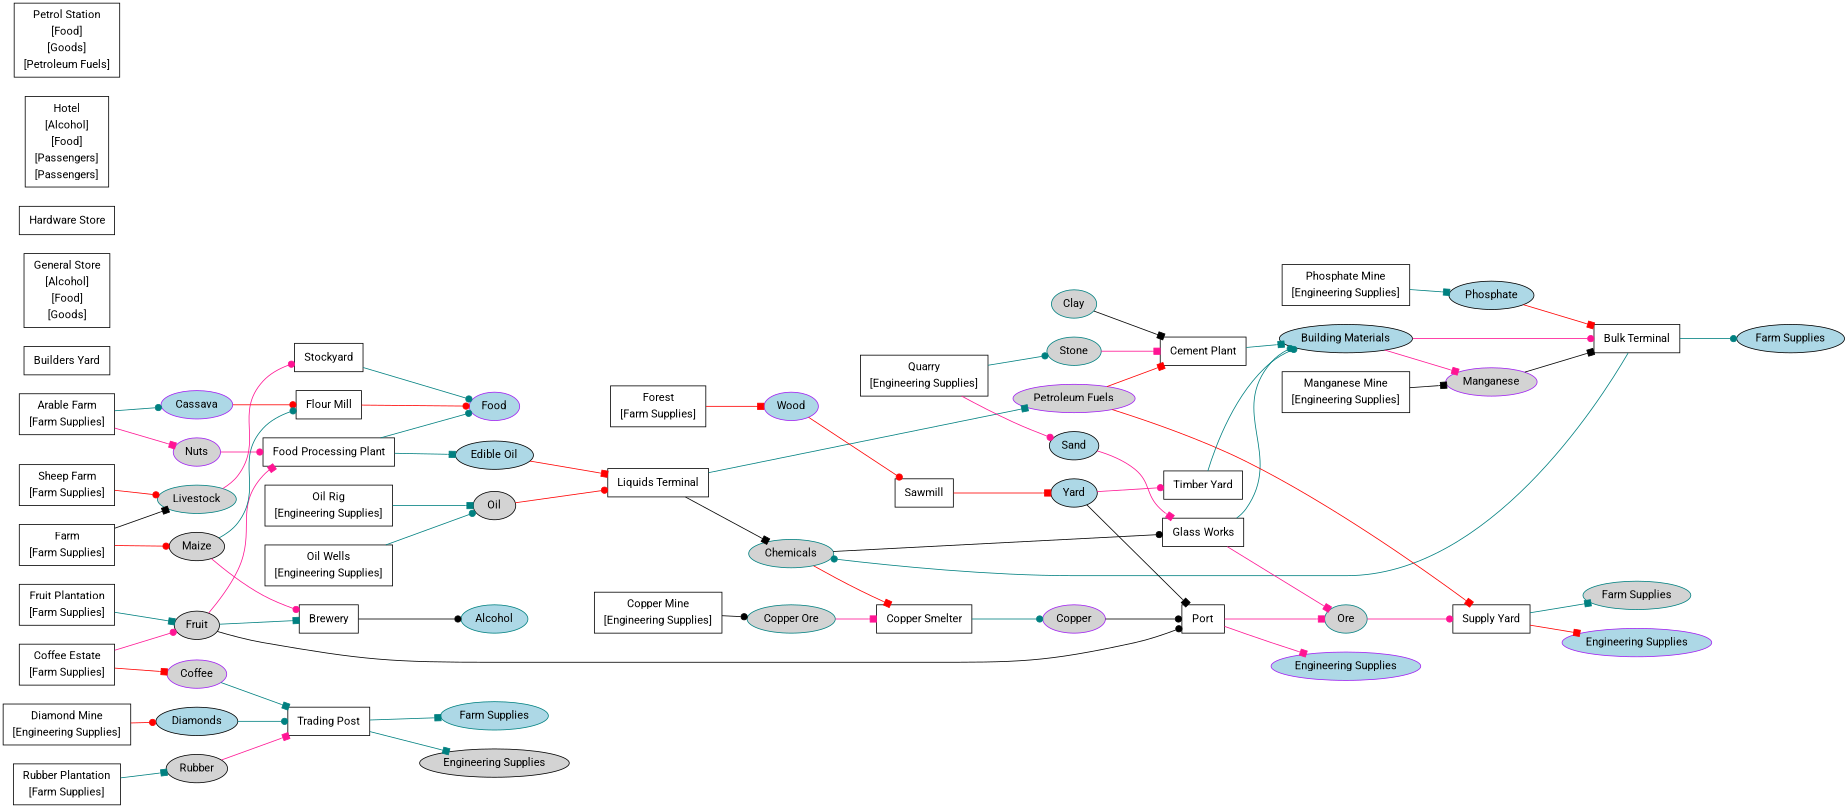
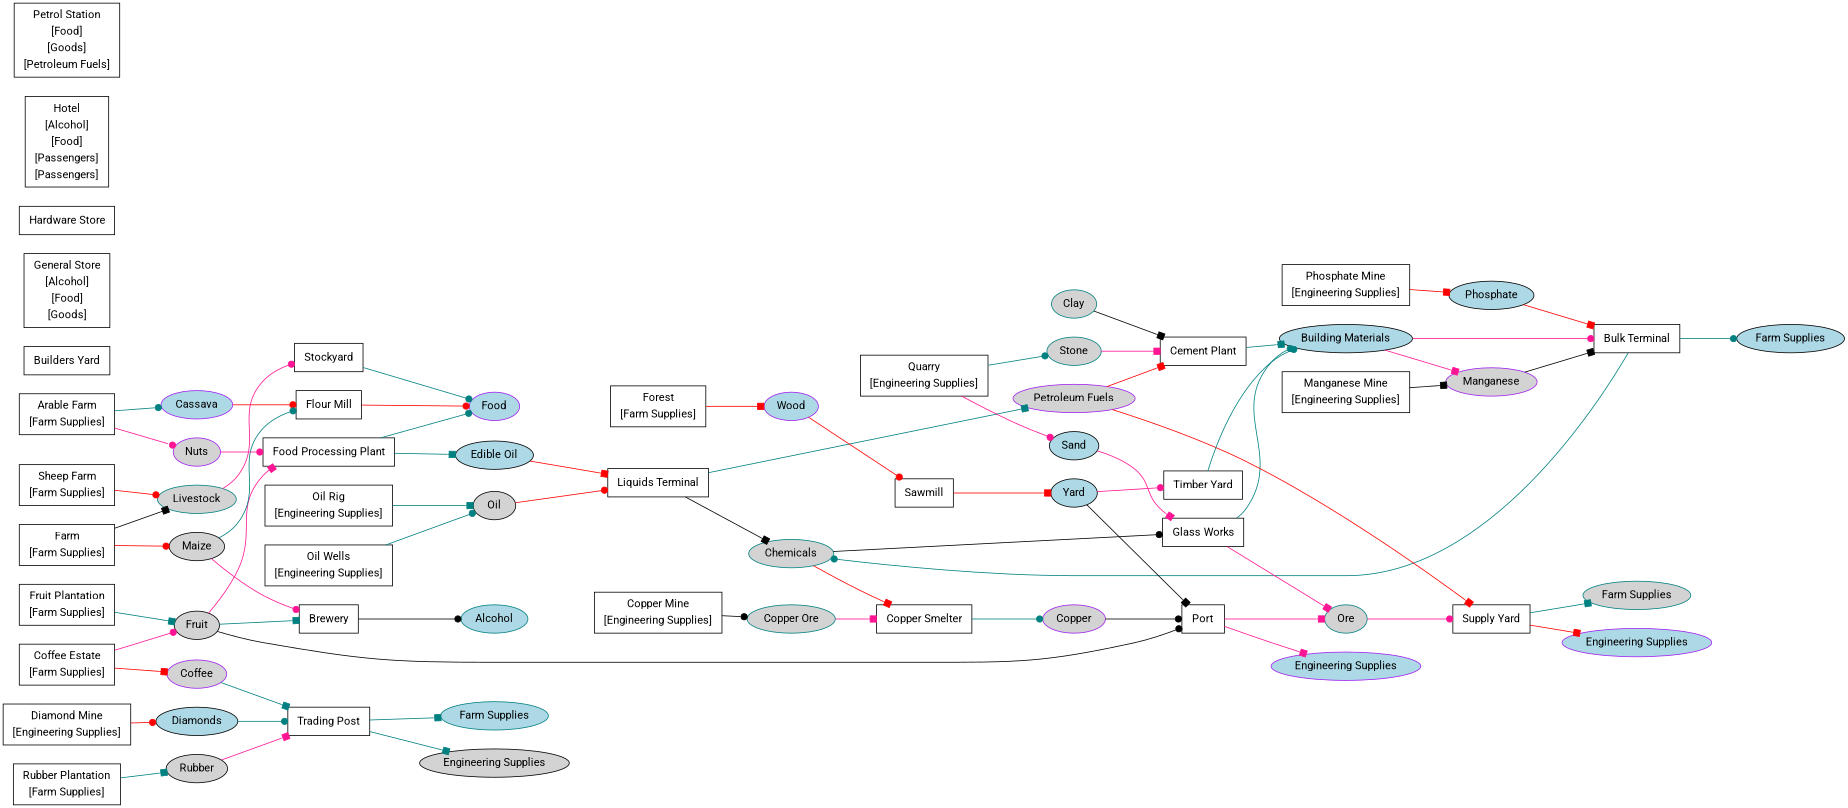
edge "Phosphate Mine" -> "Phosphate": color teal -> red
edge "Arable Farm" -> "Nuts": arrowhead box -> dot
